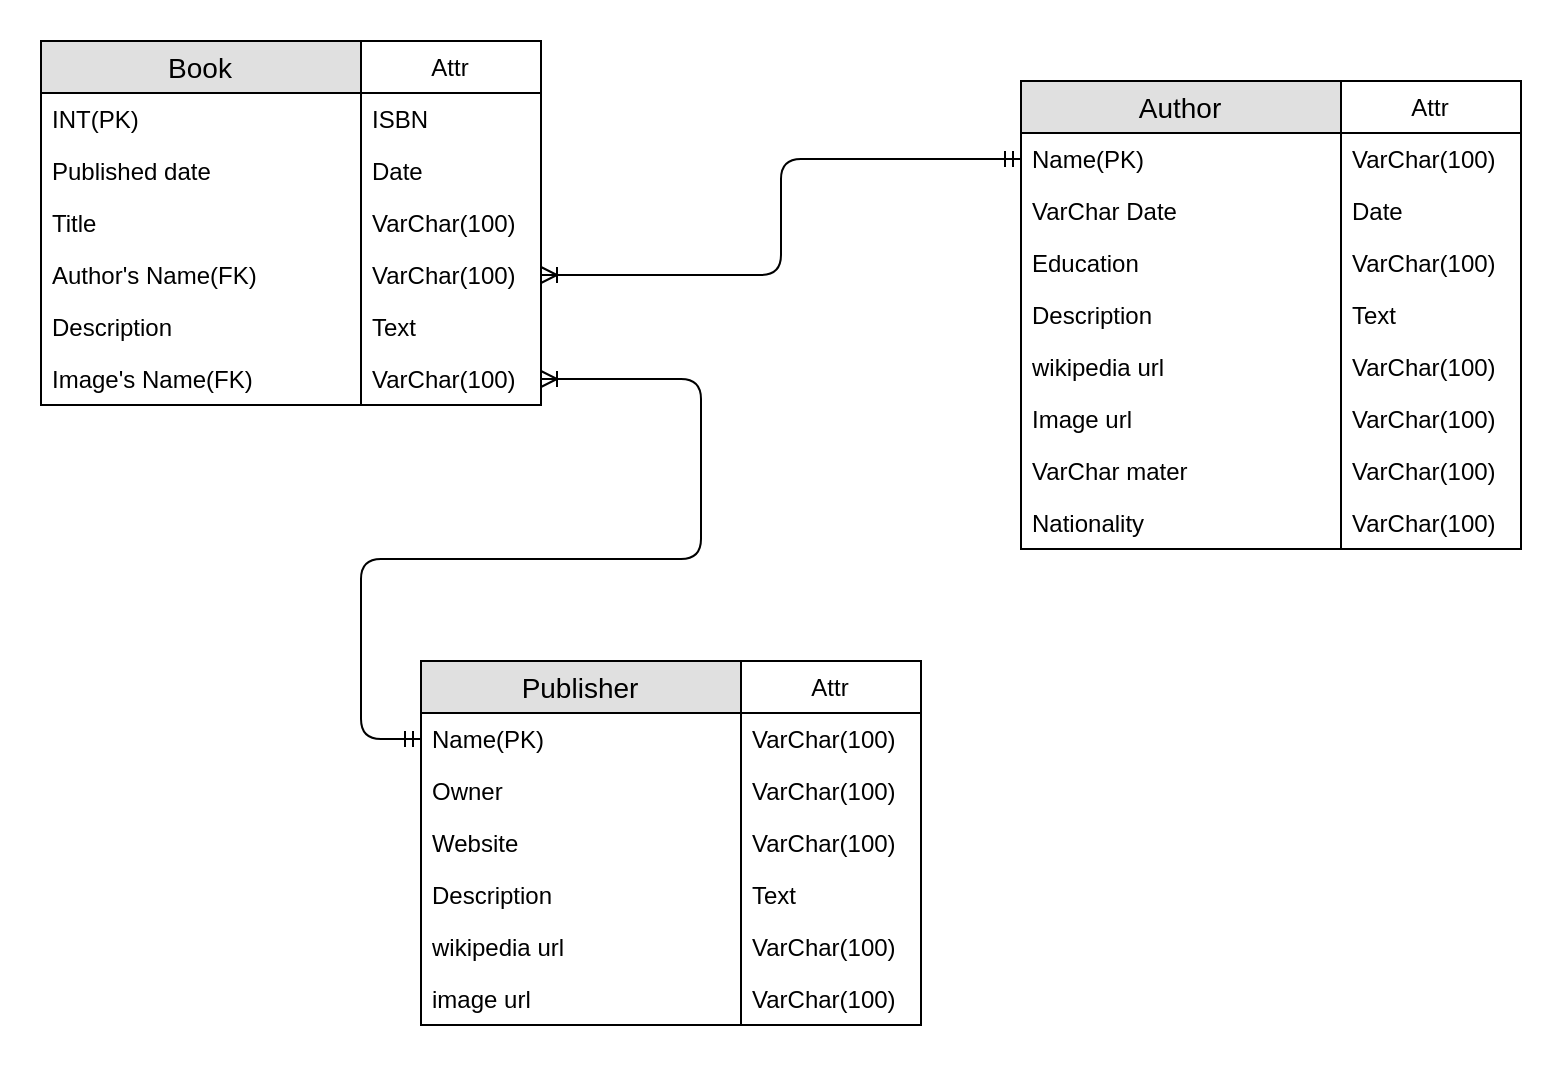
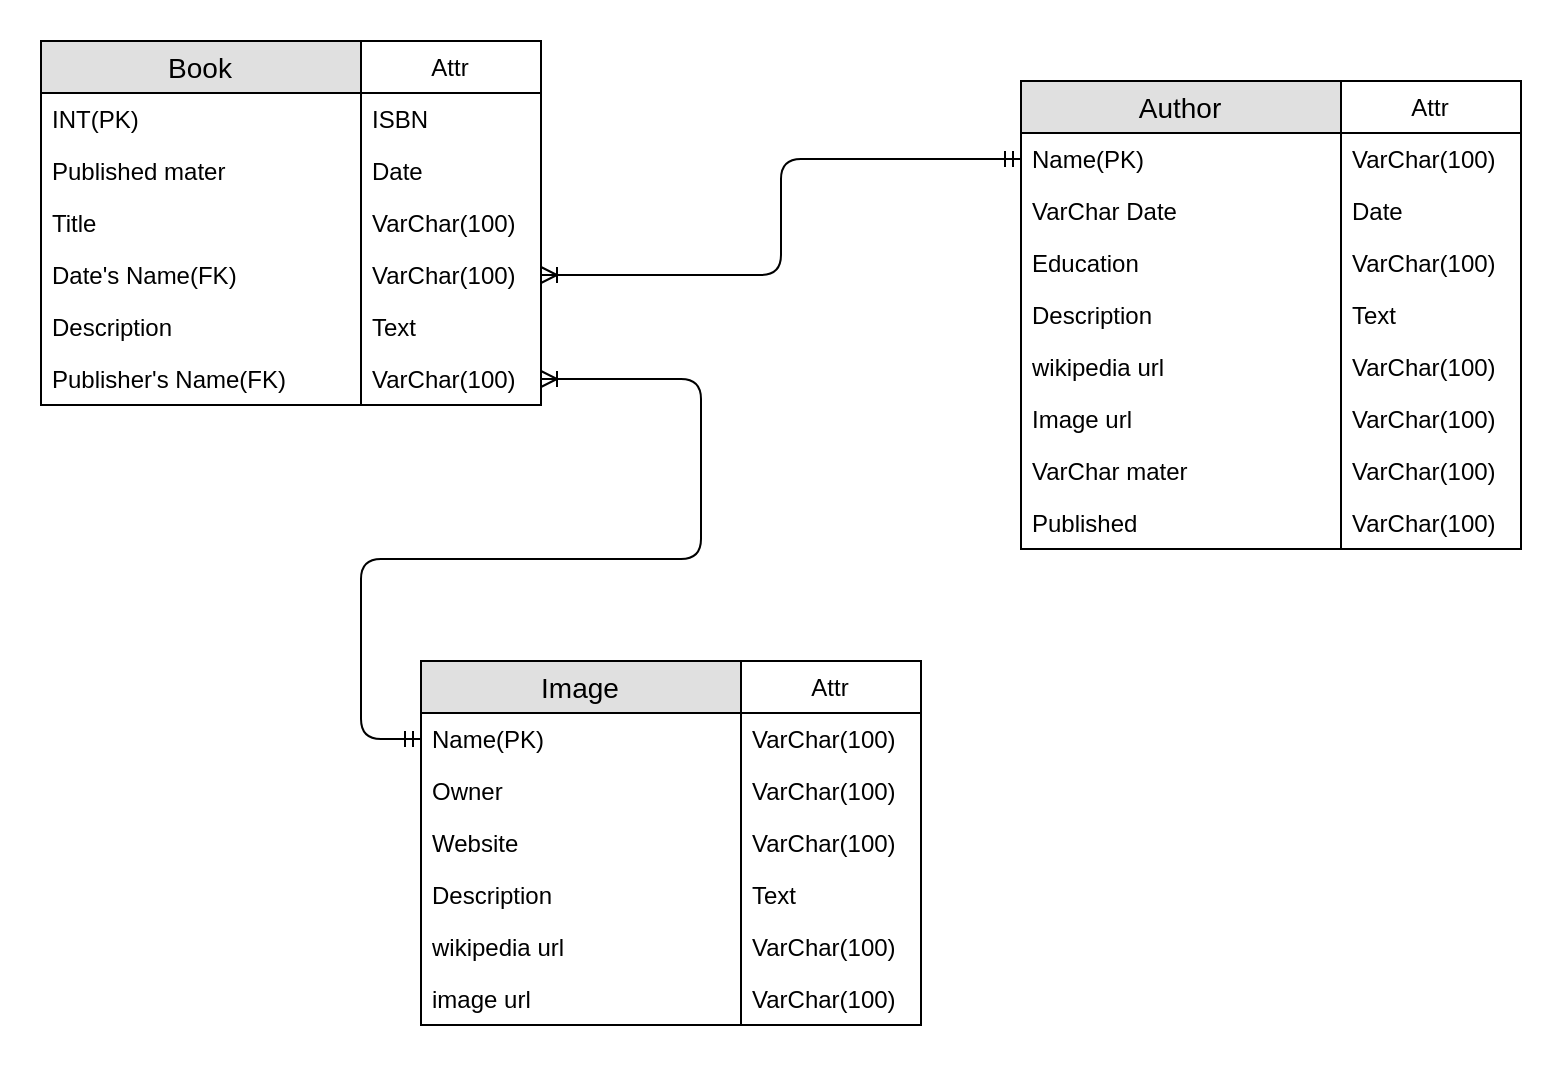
node "Published date": label "Published date" -> "Published mater"
node "Author's Name(FK)": label "Author's Name(FK)" -> "Date's Name(FK)"
node "Image's Name(FK)": label "Image's Name(FK)" -> "Publisher's Name(FK)"
node "Nationality": label "Nationality" -> "Published"
node "Publisher": label "Publisher" -> "Image"
